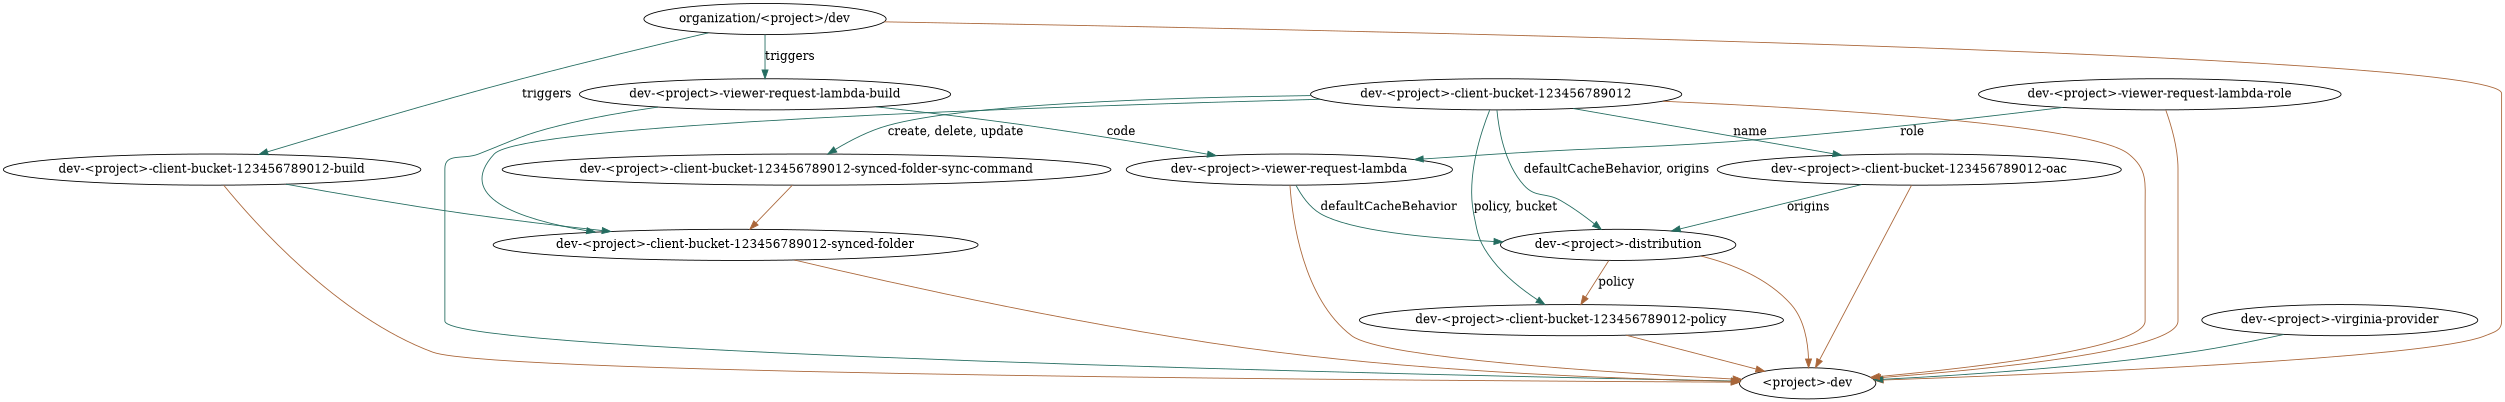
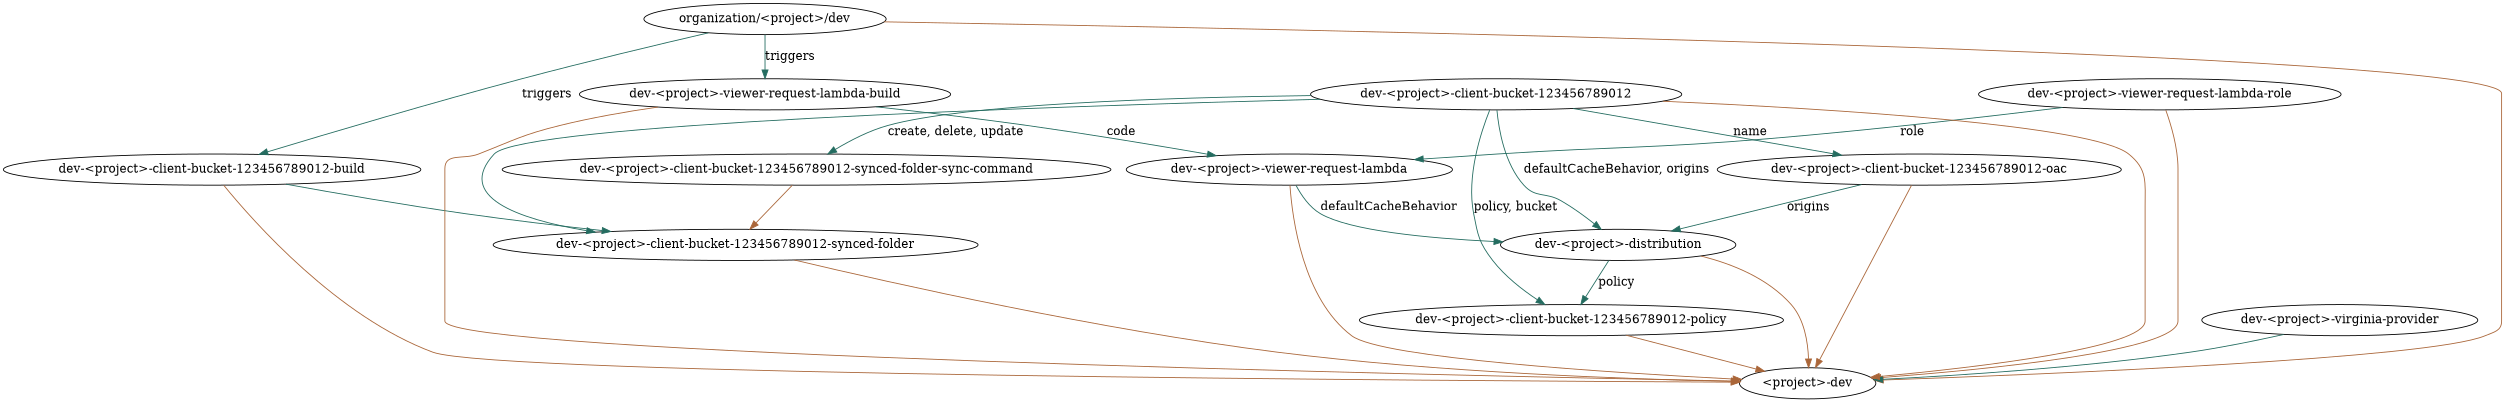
edge "dev-<project>-distribution" -> "dev-<project>-client-bucket-123456789012-policy": color #aa6639 -> #246c60
edge "dev-<project>-viewer-request-lambda-build" -> "<project>-dev": color #246c60 -> #aa6639
